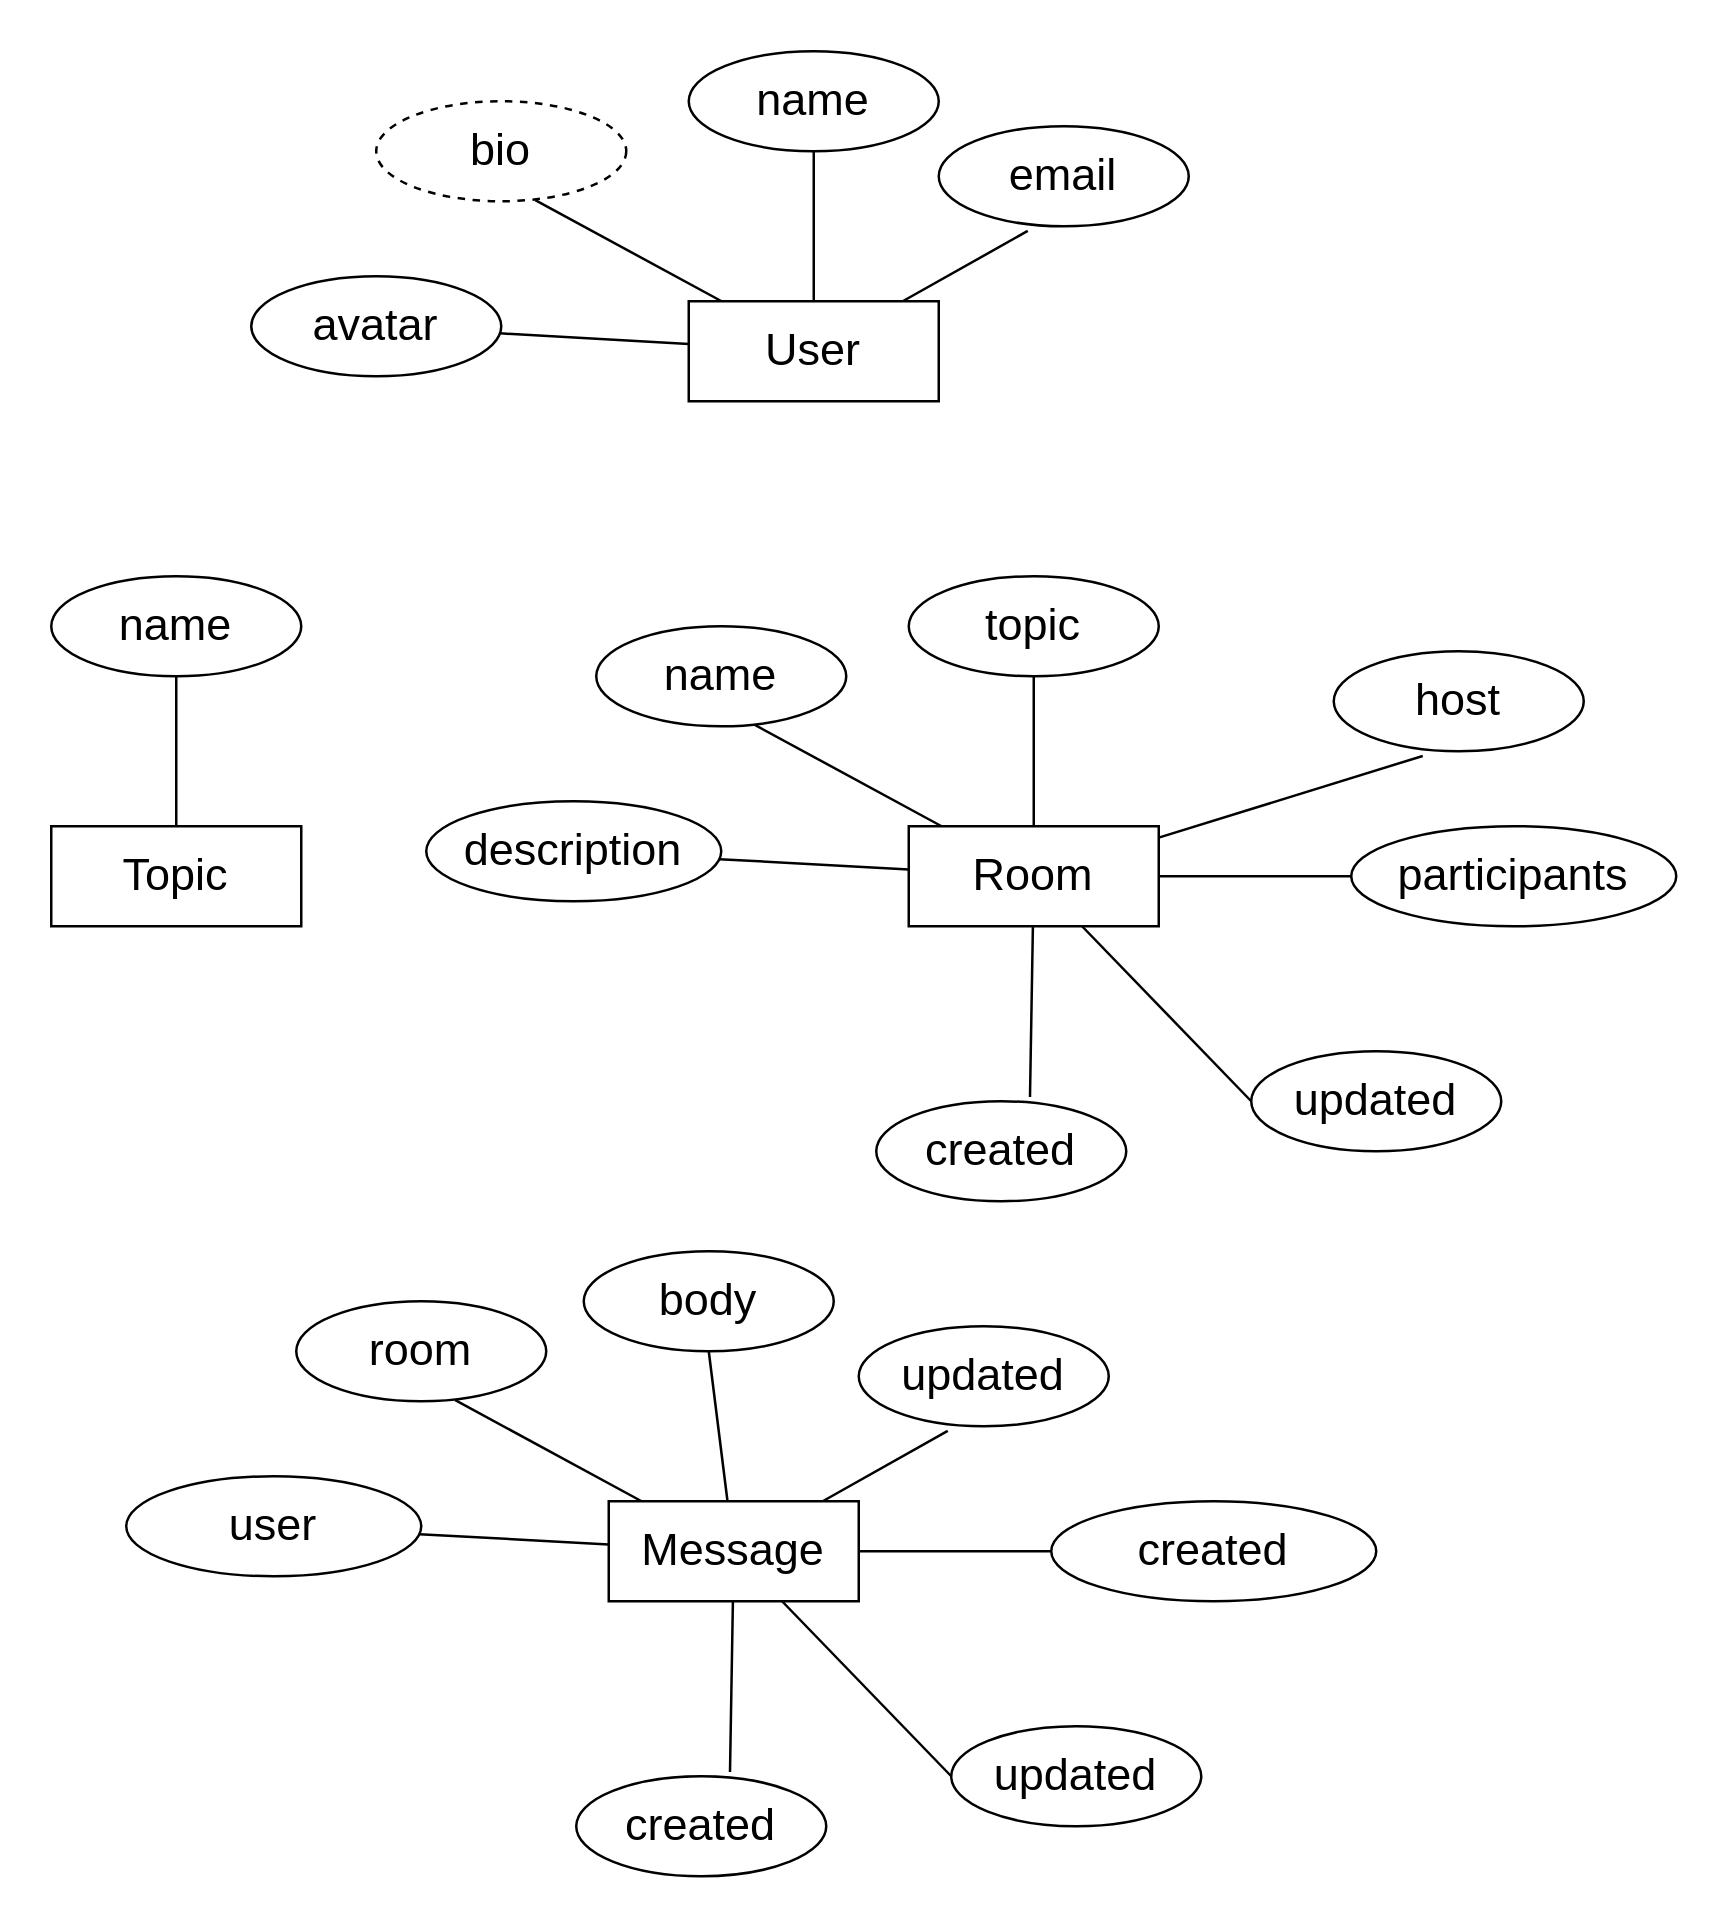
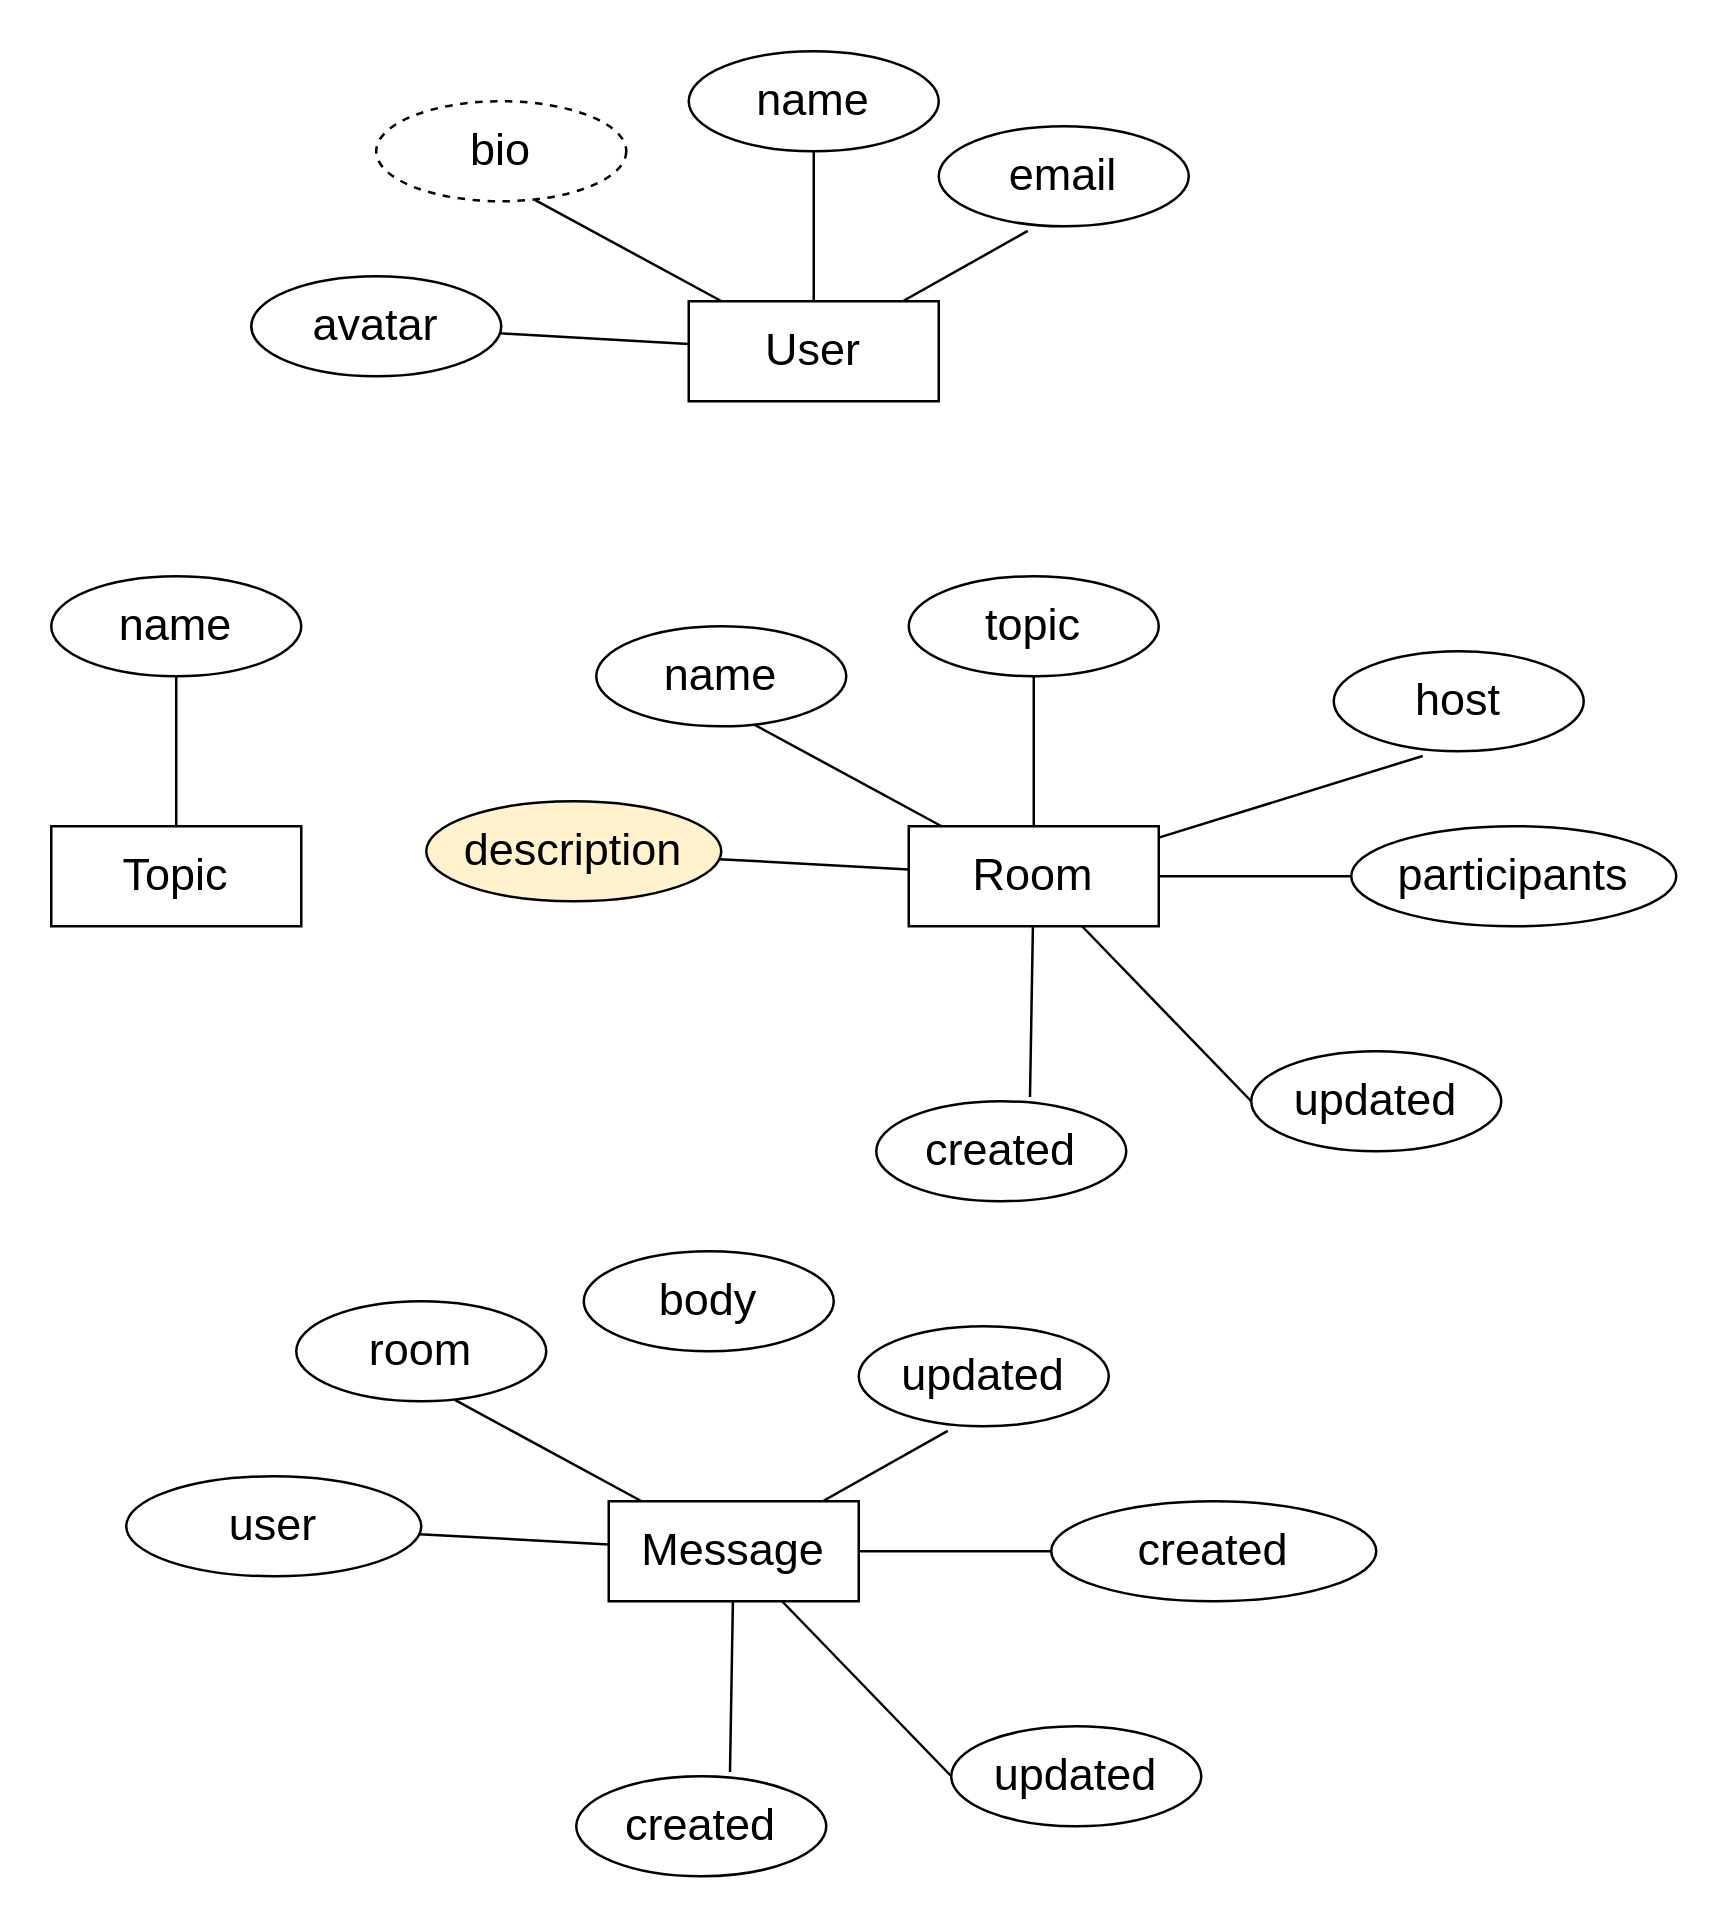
node "description": fillcolor #ffffff -> #fff2cc
edge "body" -- "Message": removed
